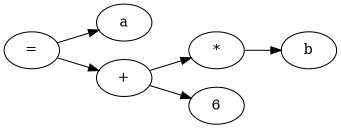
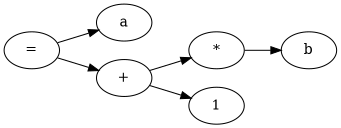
node "6": label "6" -> "1"
